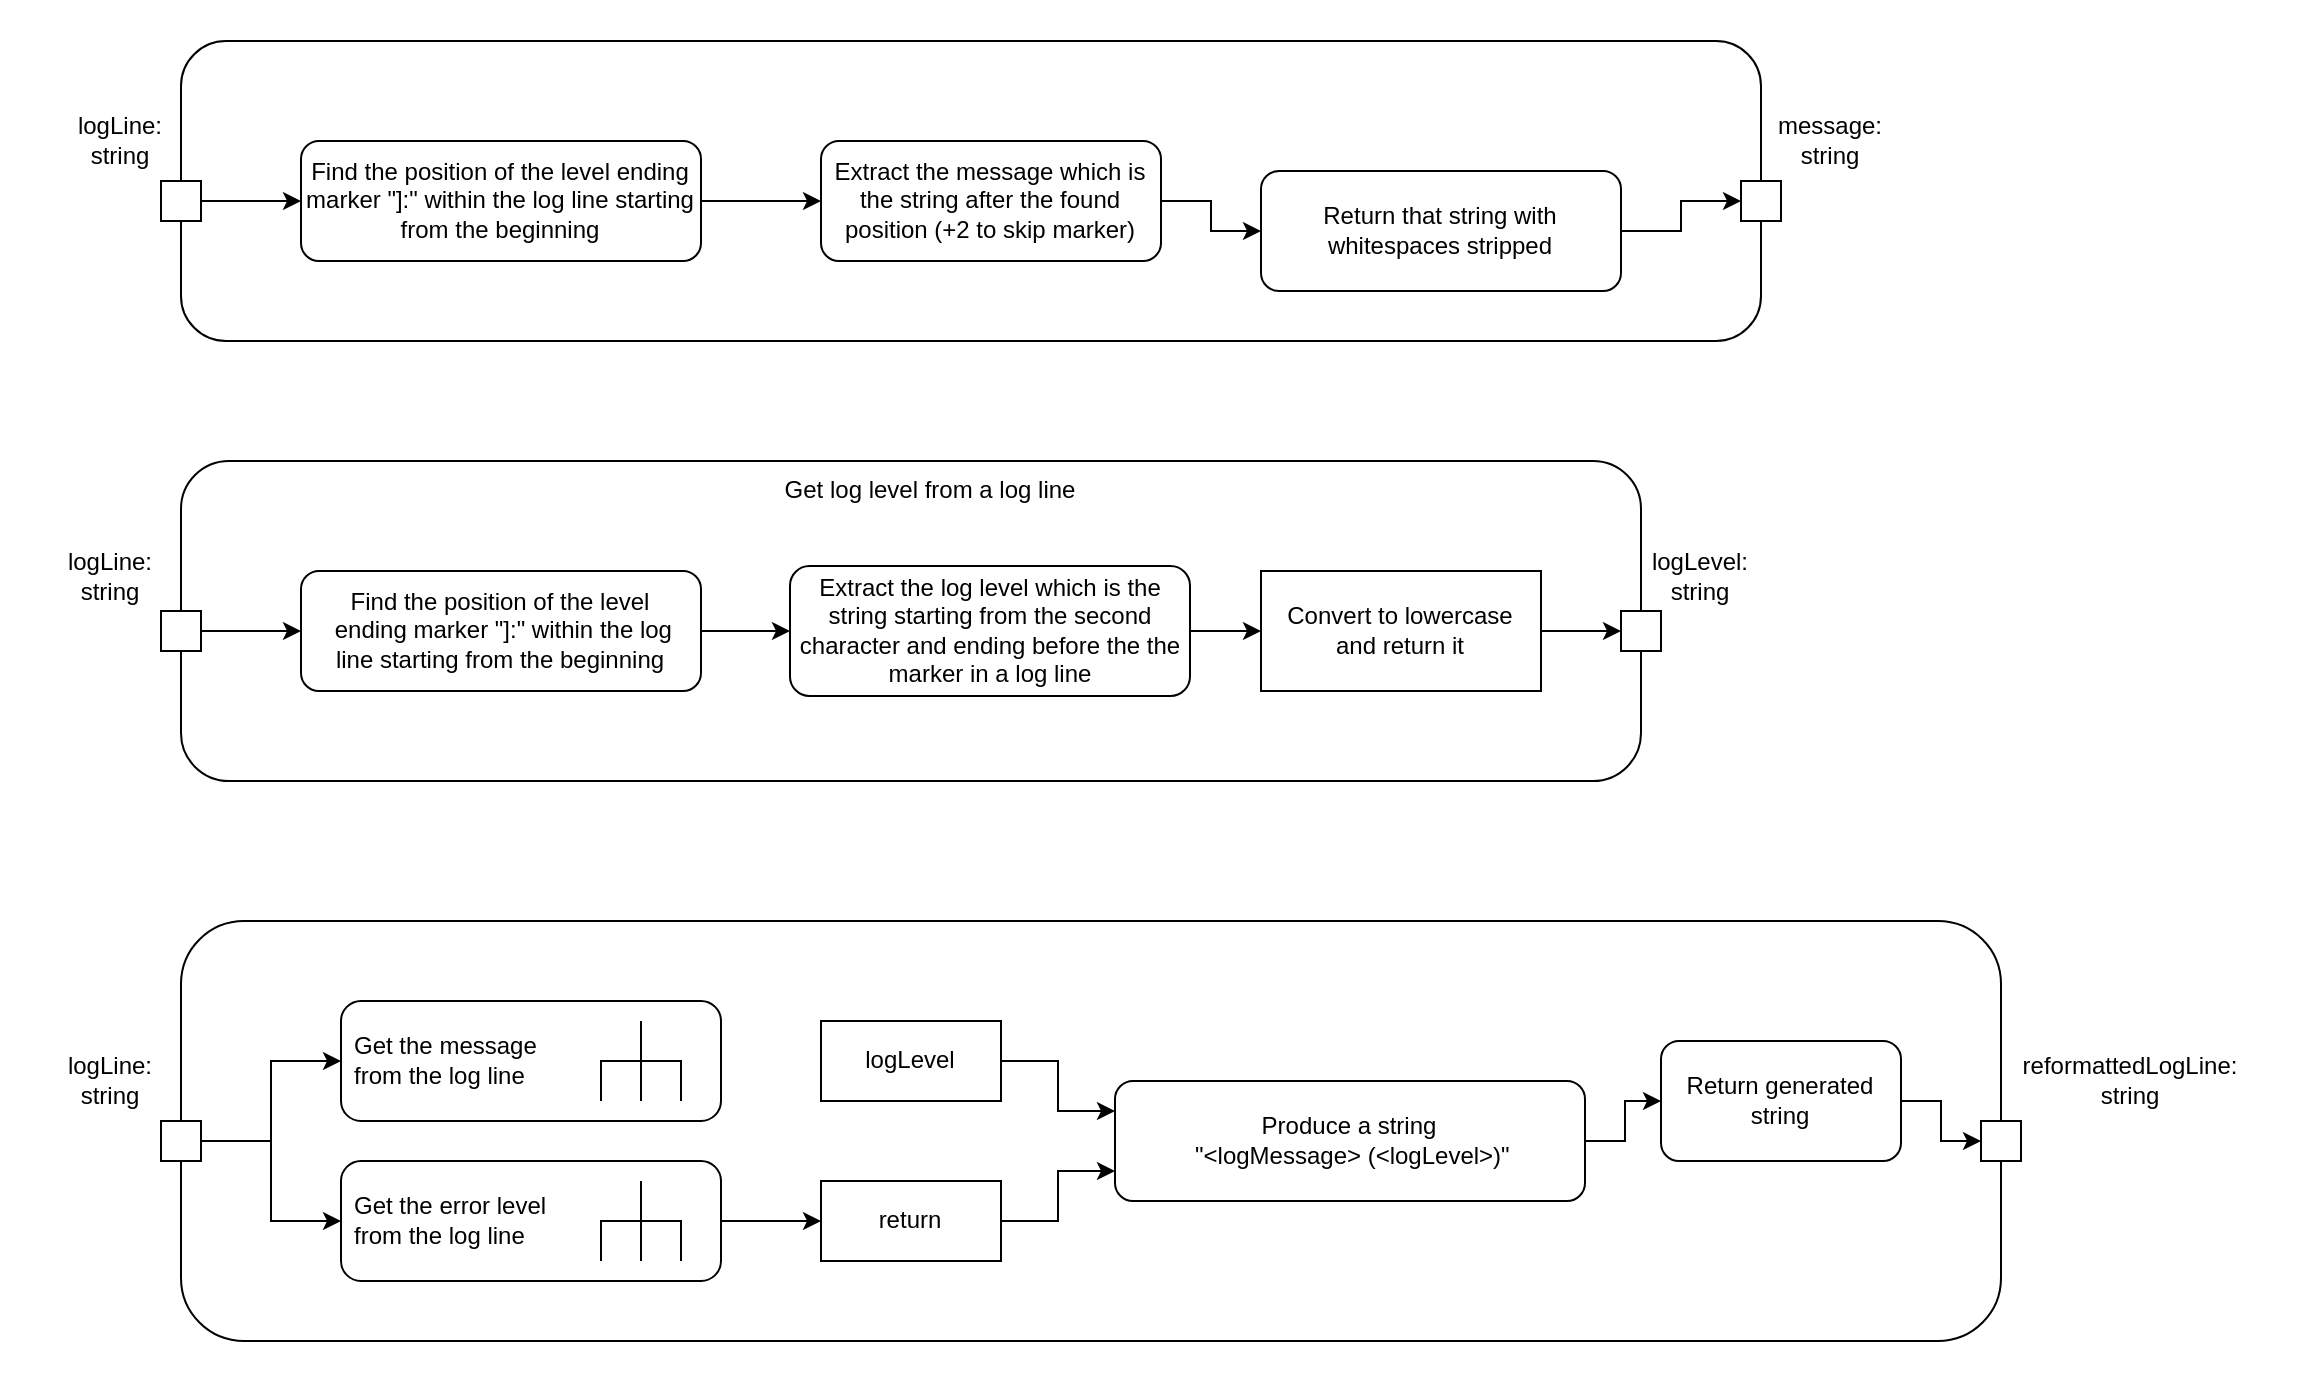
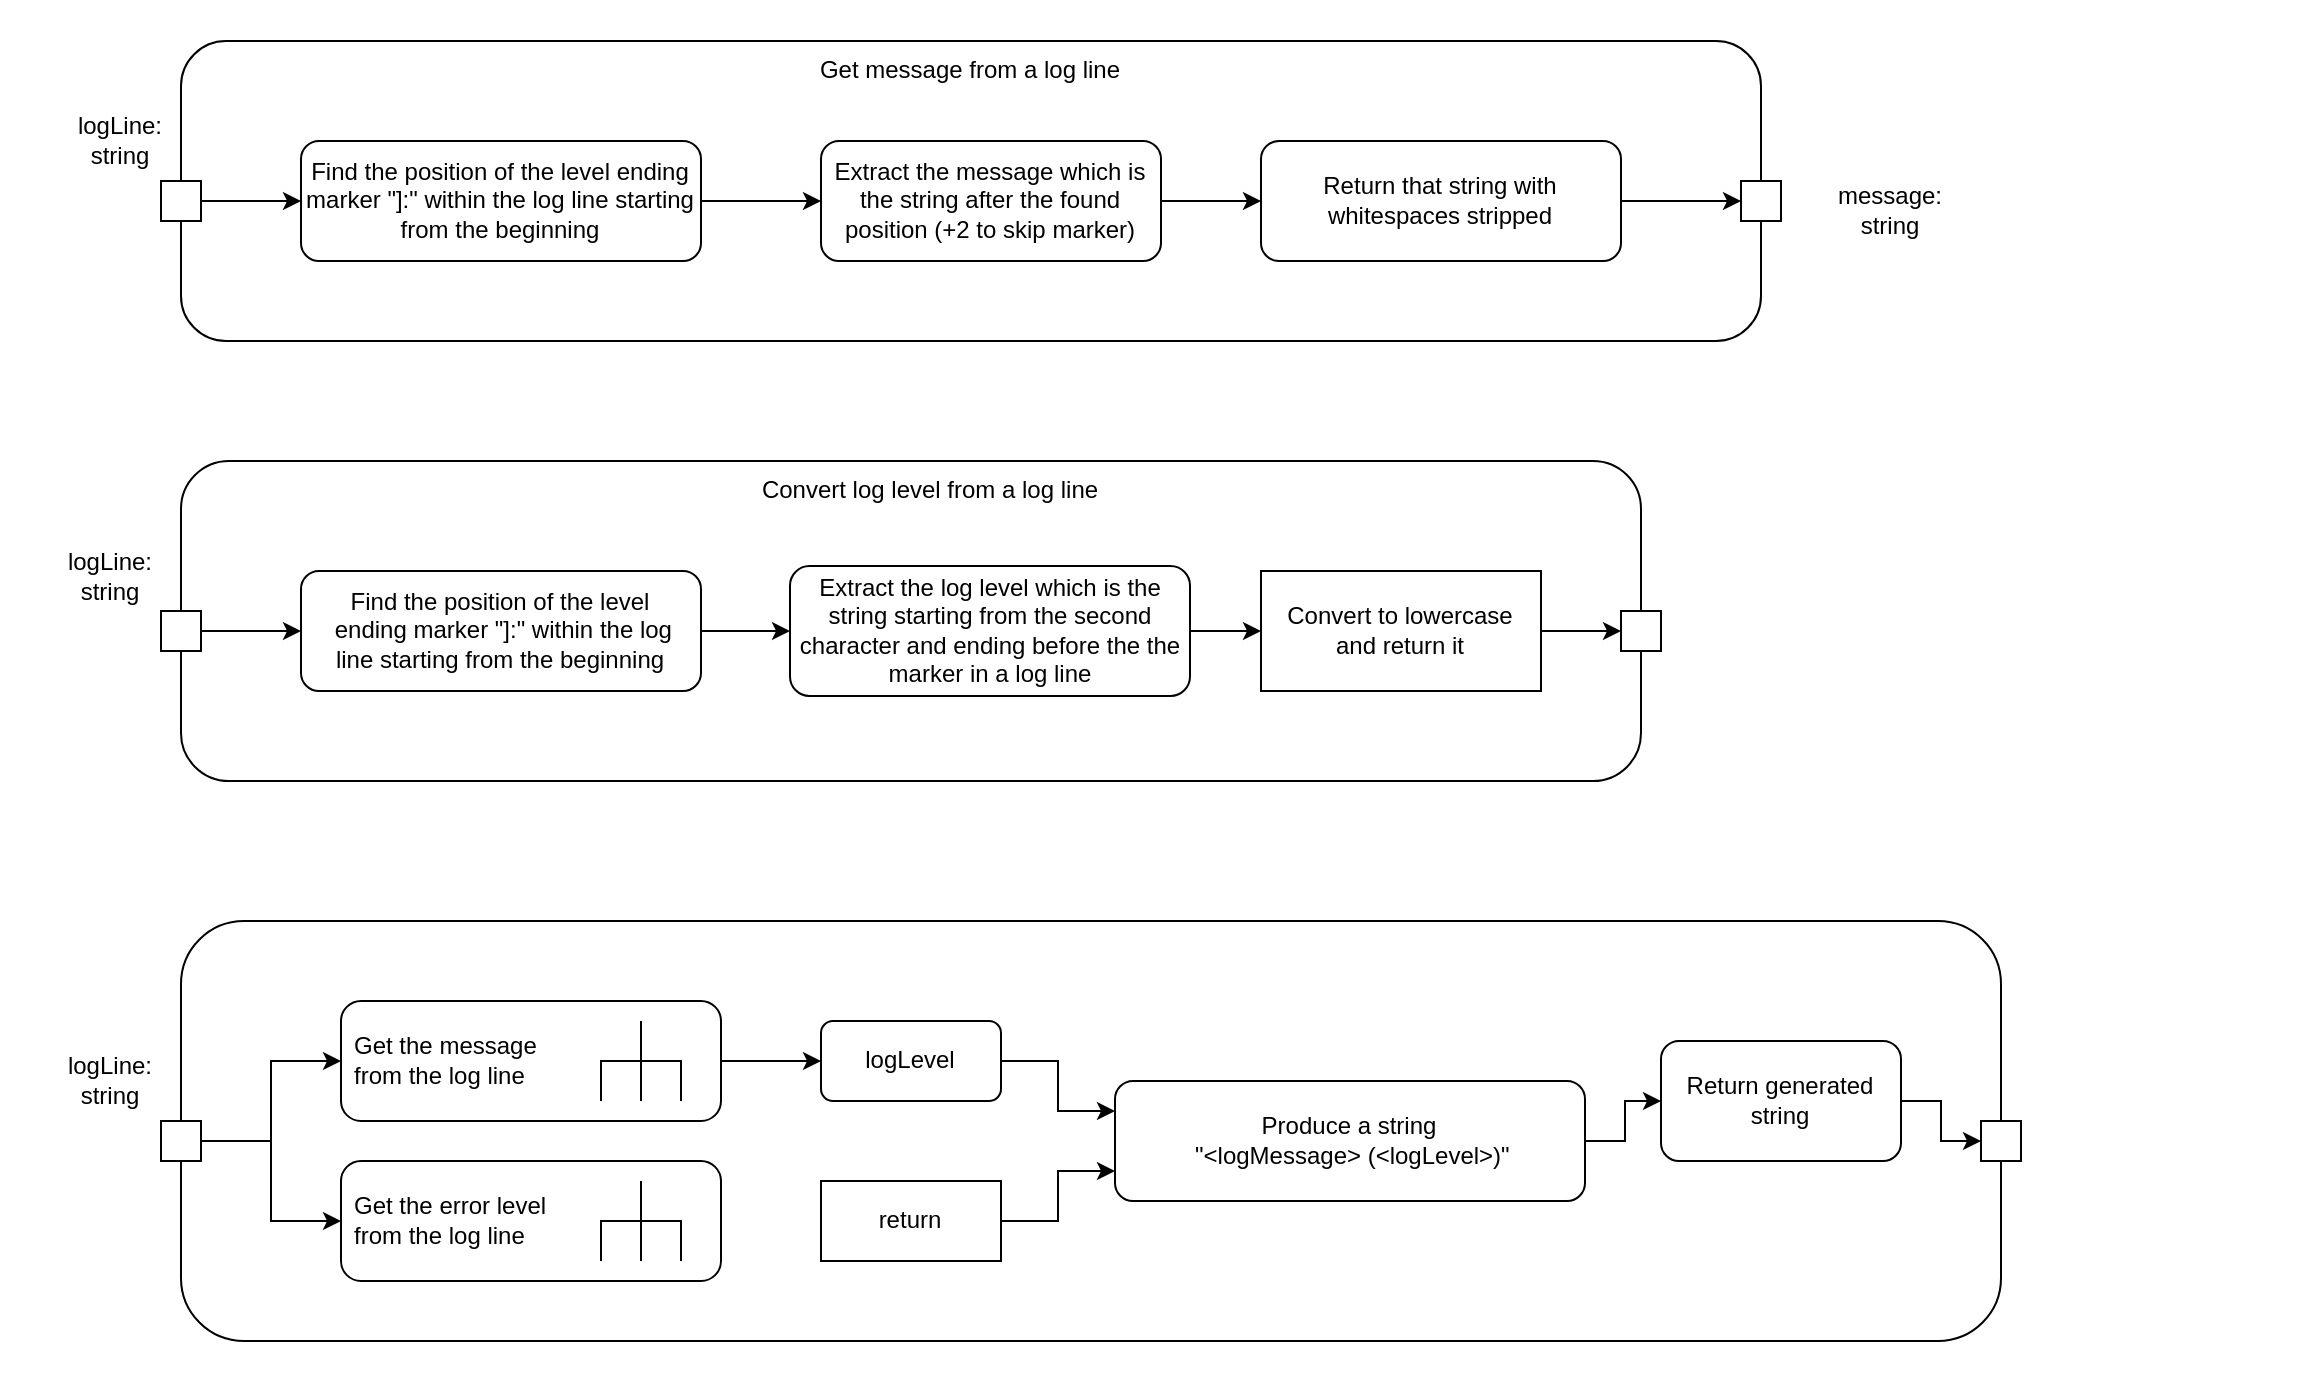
node "Get message from a log line": added
node "message: string": moved (1831, 141) -> (1891, 211)
node "Return that string with whitespaces stripped": moved (1441, 231) -> (1441, 201)
node "Get log level from a log line": label "Get log level from a log line" -> "Convert log level from a log line"
node "logLevel: string": removed
edge "Get the message from the log line" -> "logLevel": added
node "logLevel": shape rectangle -> rounded rectangle
node "reformattedLogLine: string": removed
edge "Get the error level from the log line" -> "return": removed
